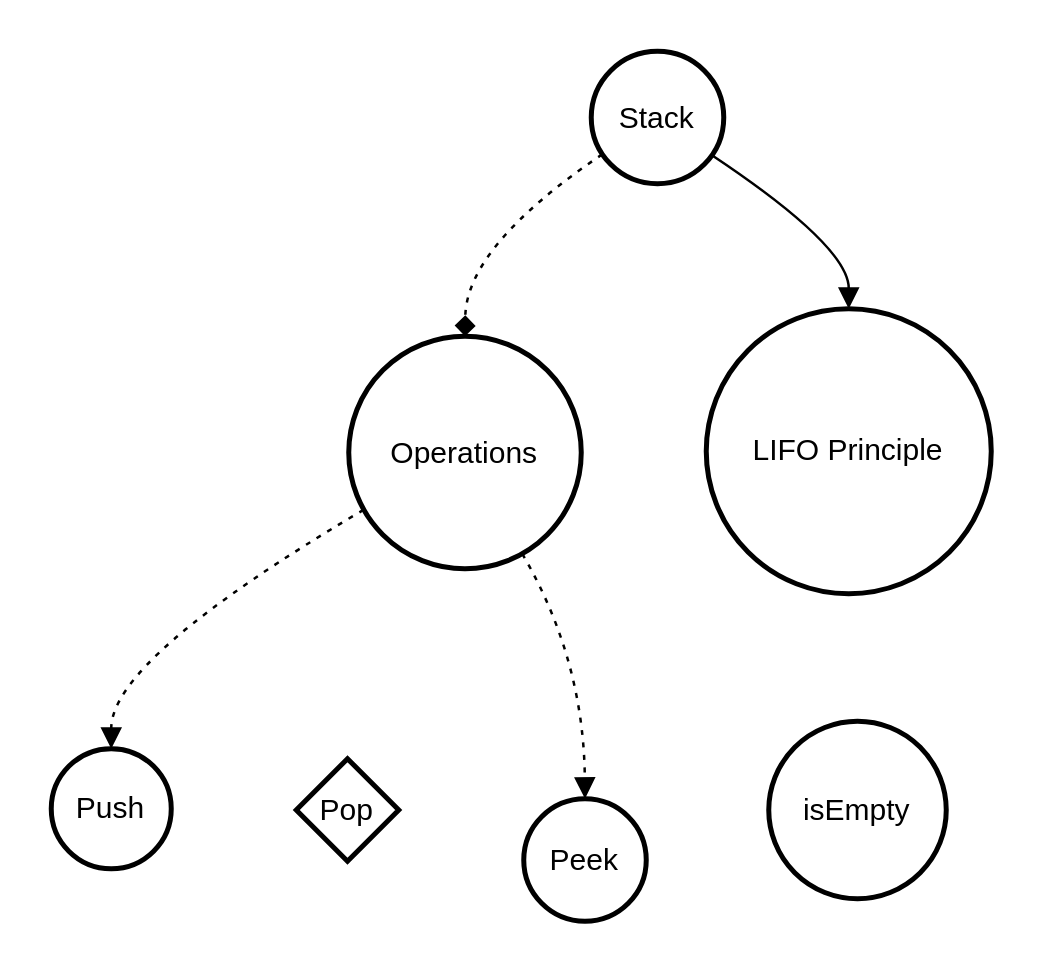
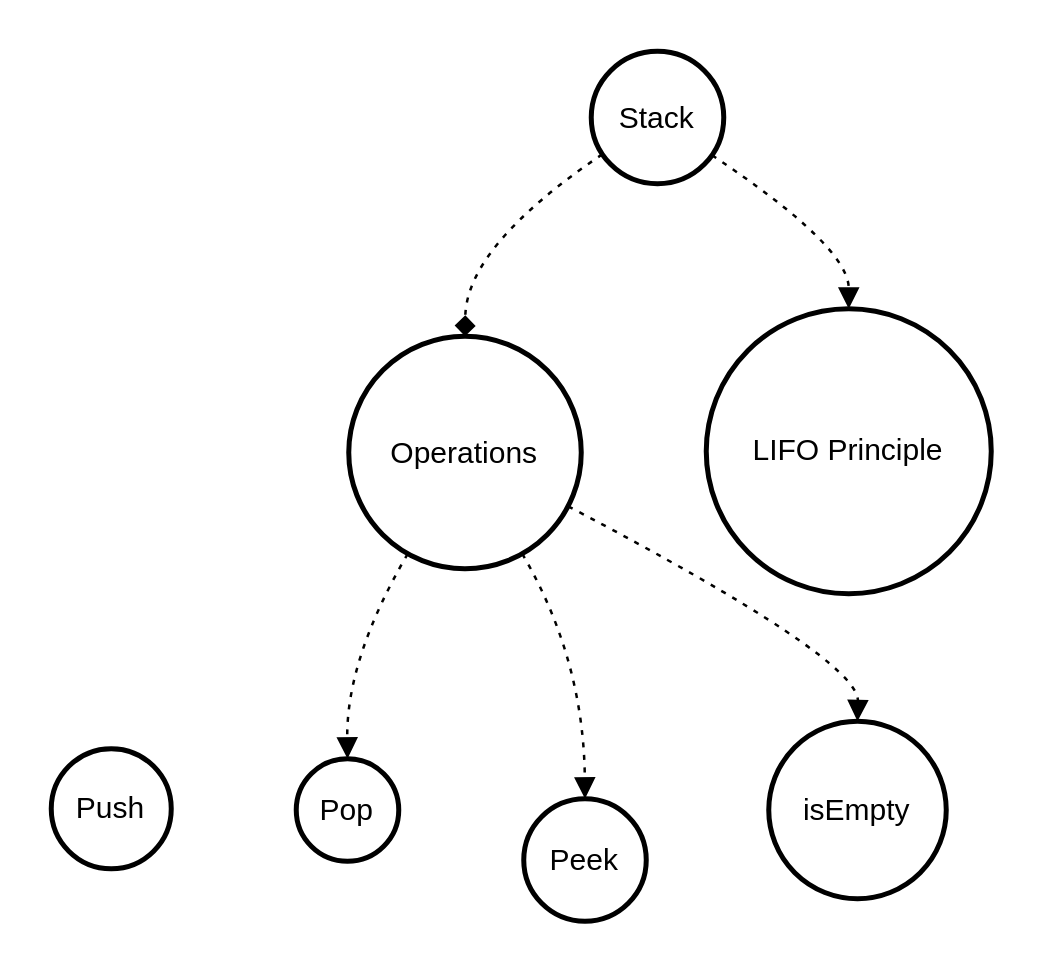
edge "Stack" -> "LIFO Principle": style solid -> dashed
edge "Operations" -> "isEmpty": added
edge "Operations" -> "Push": removed
edge "Operations" -> "Pop": added
node "Pop": shape diamond -> ellipse
